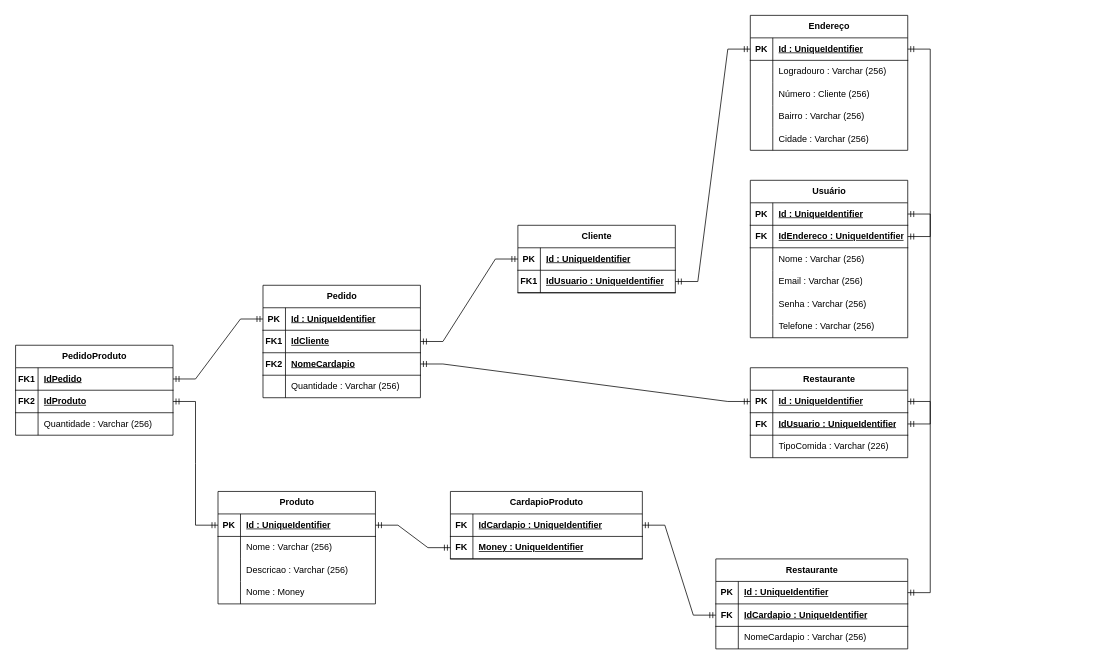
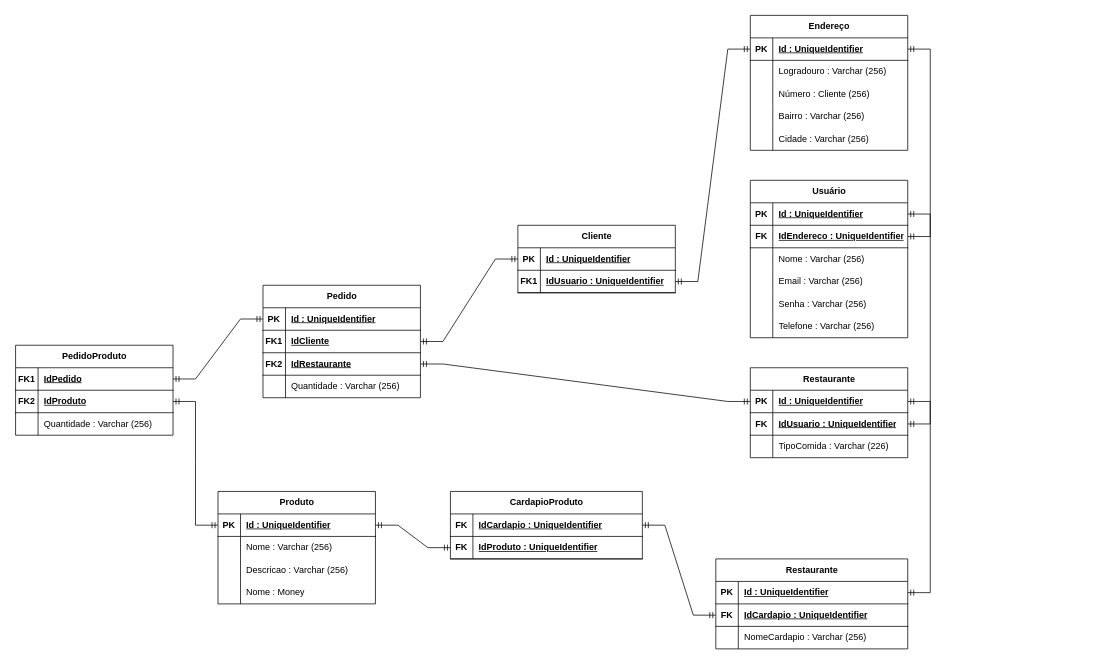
node "NomeCardapio": label "NomeCardapio" -> "IdRestaurante"
node "Money : UniqueIdentifier": label "Money : UniqueIdentifier" -> "IdProduto : UniqueIdentifier"
